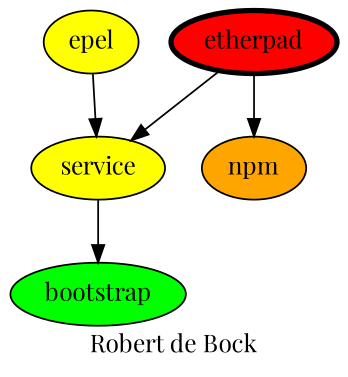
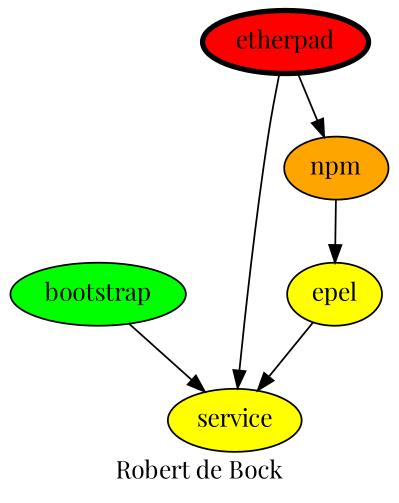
edge "service" -> "bootstrap": reversed
edge "npm" -> "epel": added
